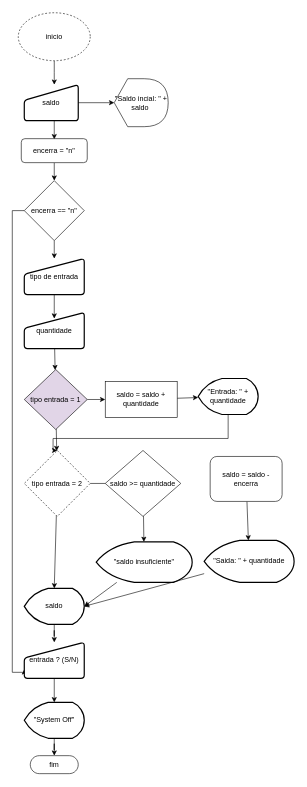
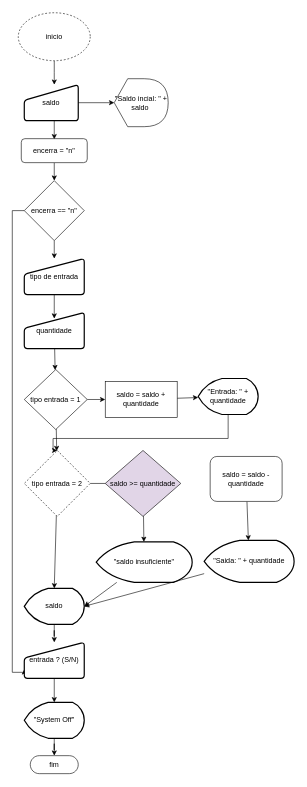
node "tipo entrada = 1": fillcolor #e1d5e7 -> #ffffff
node "saldo = saldo - encerra": label "saldo = saldo - encerra" -> "saldo = saldo - quantidade"
node "saldo >= quantidade": fillcolor #ffffff -> #e1d5e7
